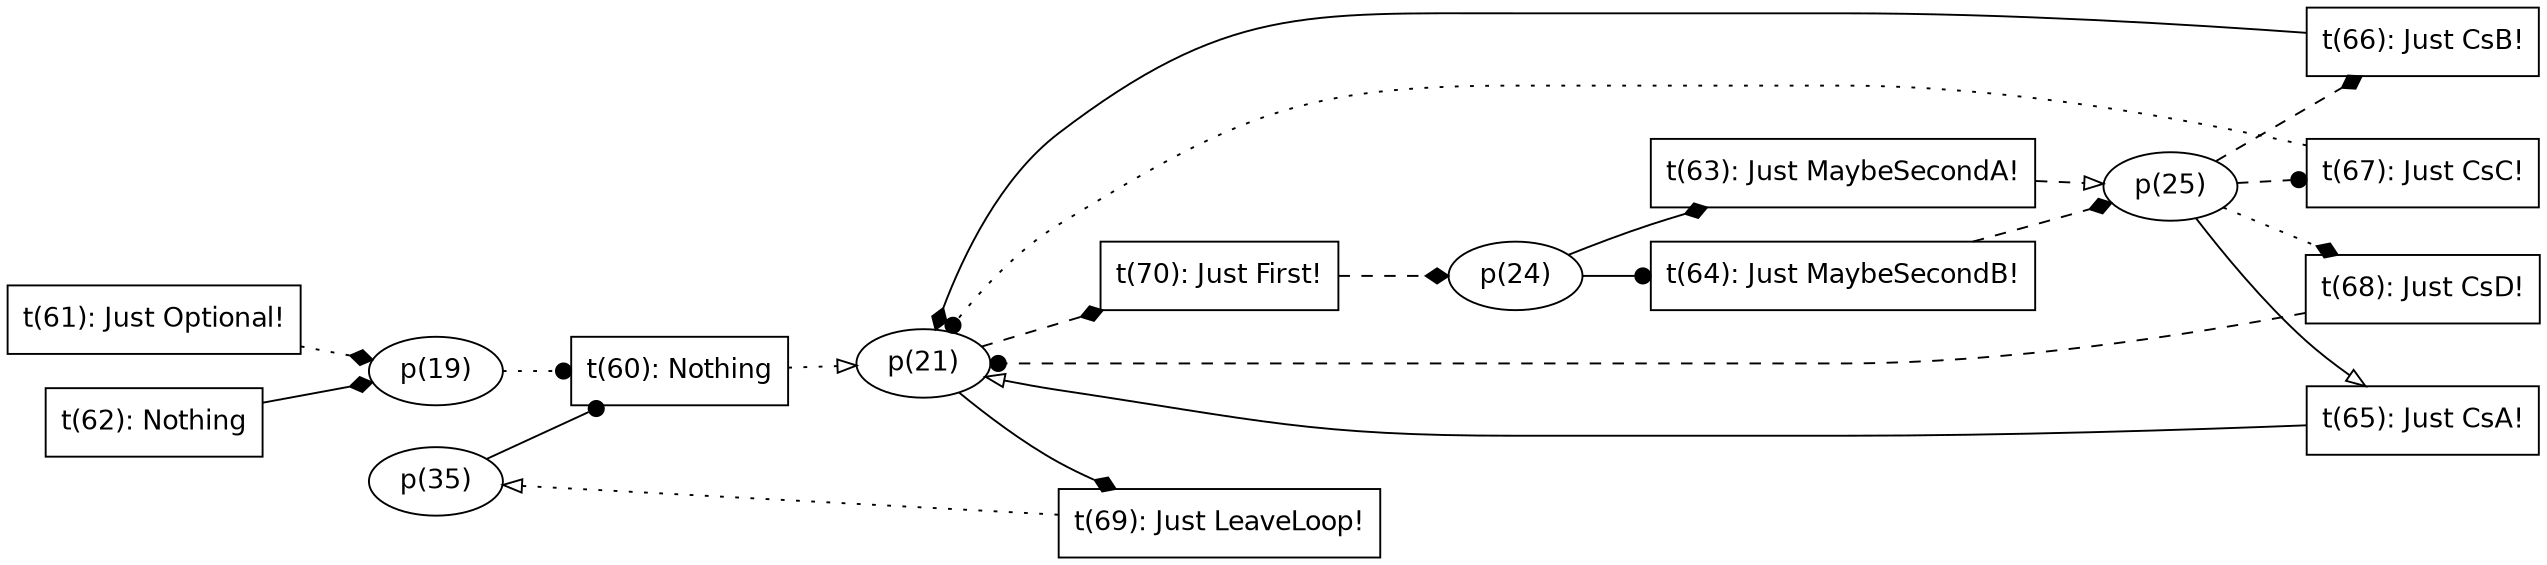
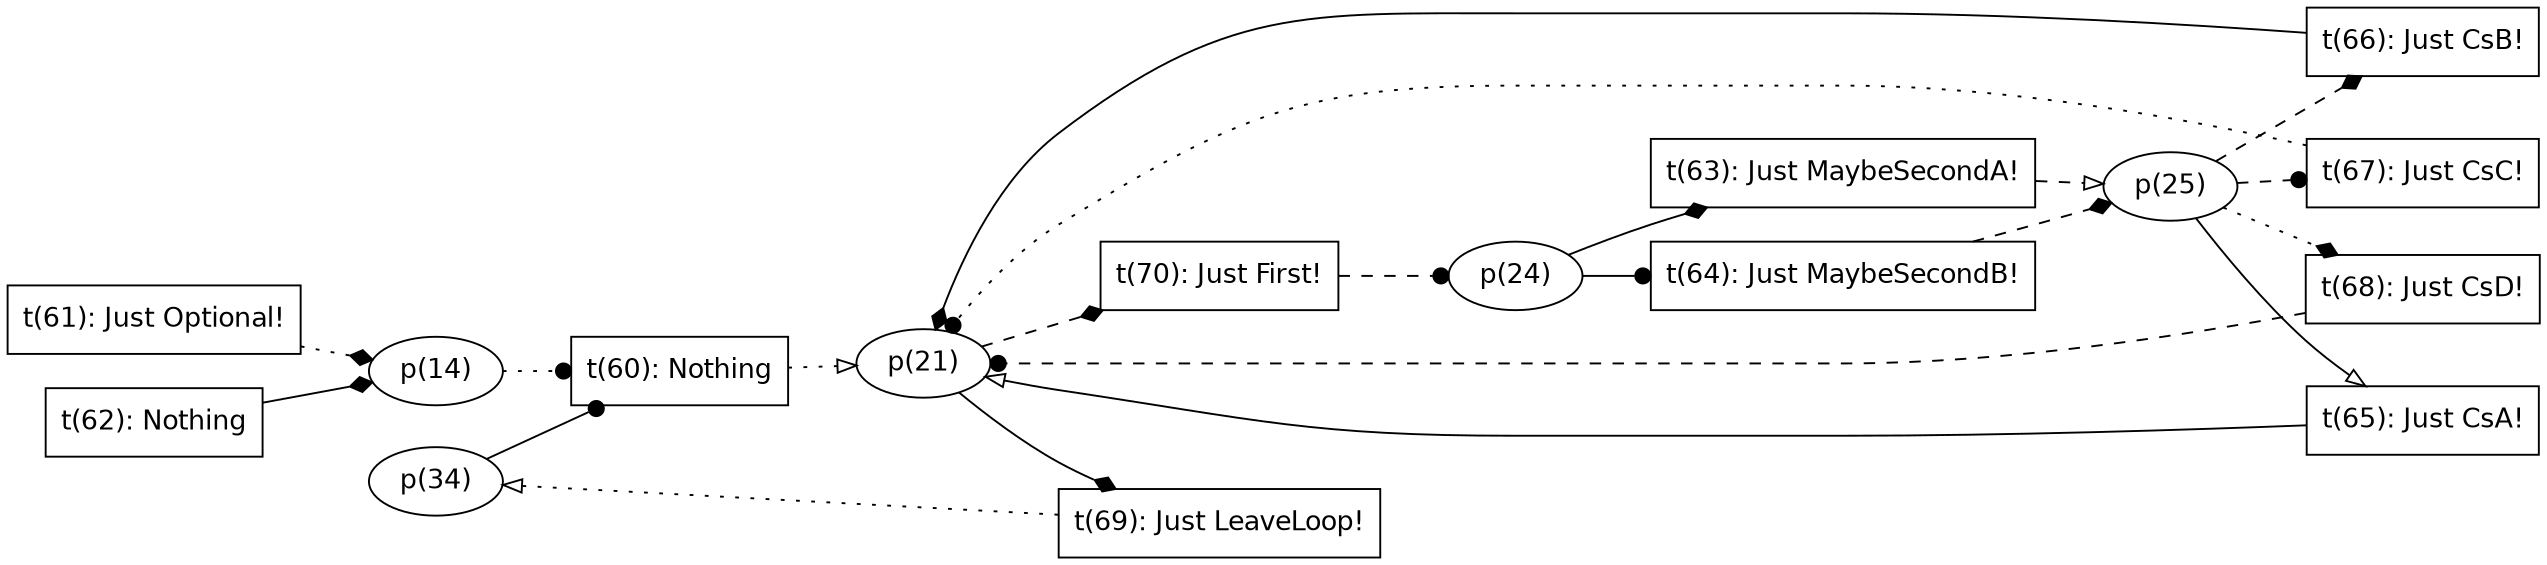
edge "t(70): Just First!" -> "p(24)": arrowhead diamond -> dot
node "p(19)": label "p(19)" -> "p(14)"
node "p(35)": label "p(35)" -> "p(34)"
